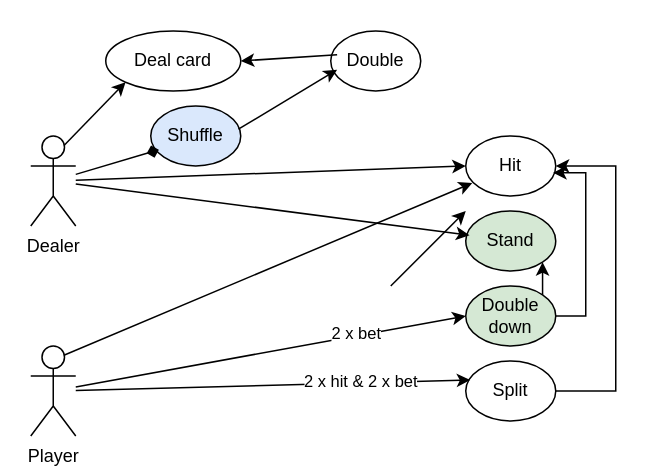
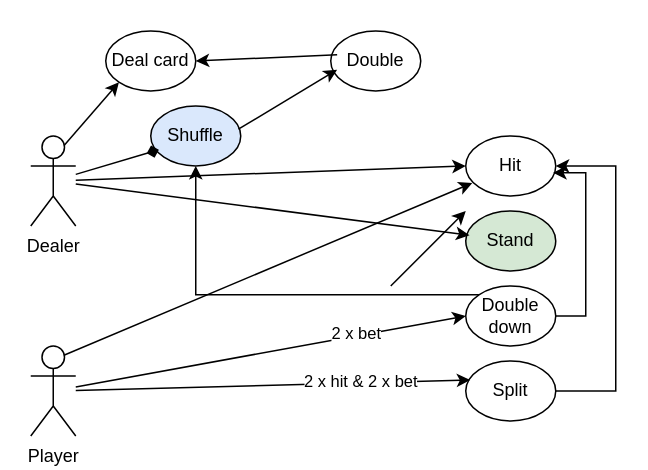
node "Deal card": size 135x60 -> 90x60
edge "Double down" -> "Stand": now "Double down" -> "Shuffle"
node "Double down": fillcolor #d5e8d4 -> #ffffff
